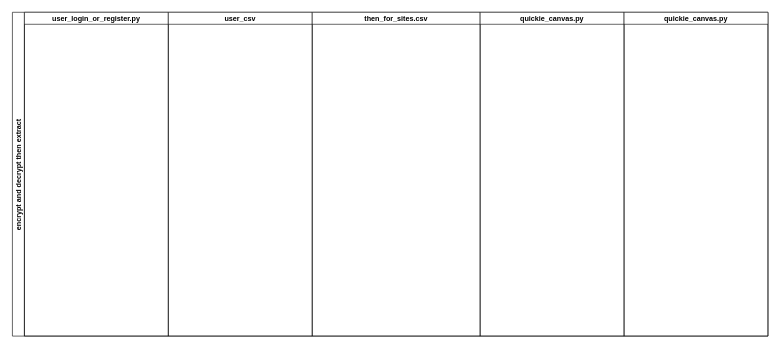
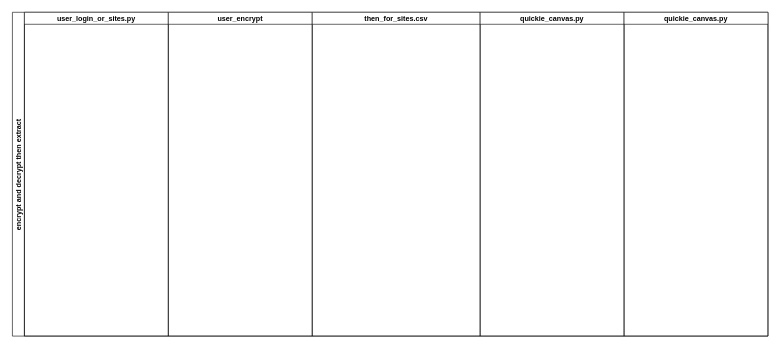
node "user_login_or_register.py": label "user_login_or_register.py" -> "user_login_or_sites.py"
node "user_csv": label "user_csv" -> "user_encrypt"
